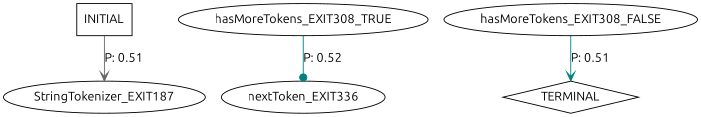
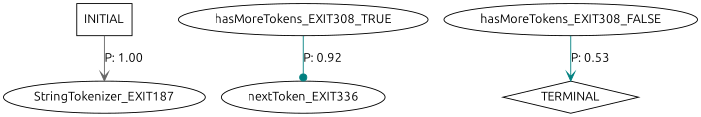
edge "INITIAL" -> "StringTokenizer_EXIT187": label "P: 0.51" -> "P: 1.00"
edge "hasMoreTokens_EXIT308_TRUE" -> "nextToken_EXIT336": label "P: 0.52" -> "P: 0.92"
edge "hasMoreTokens_EXIT308_FALSE" -> "TERMINAL": label "P: 0.51" -> "P: 0.53"
